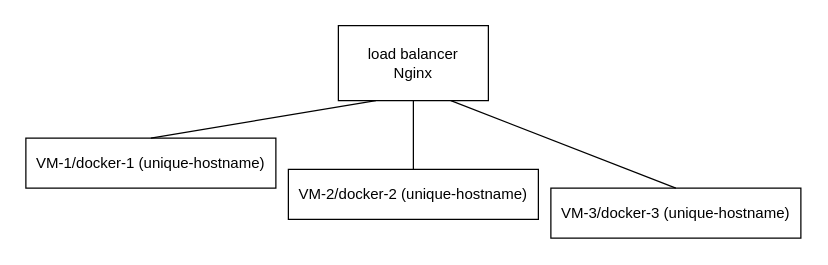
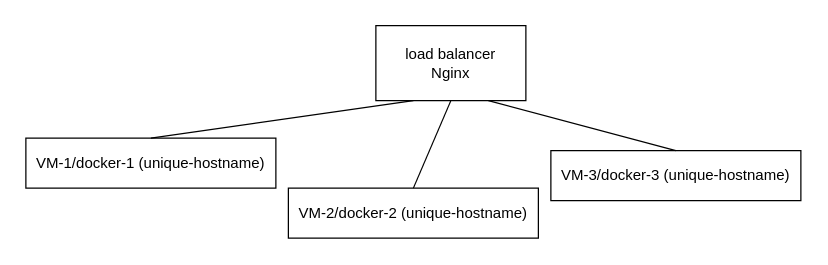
node "load balancer Nginx": moved (413, 63) -> (451, 63)
node "VM-2/docker-2 (unique-hostname)": moved (413, 194) -> (413, 213)
node "VM-3/docker-3 (unique-hostname)": moved (676, 213) -> (676, 176)
